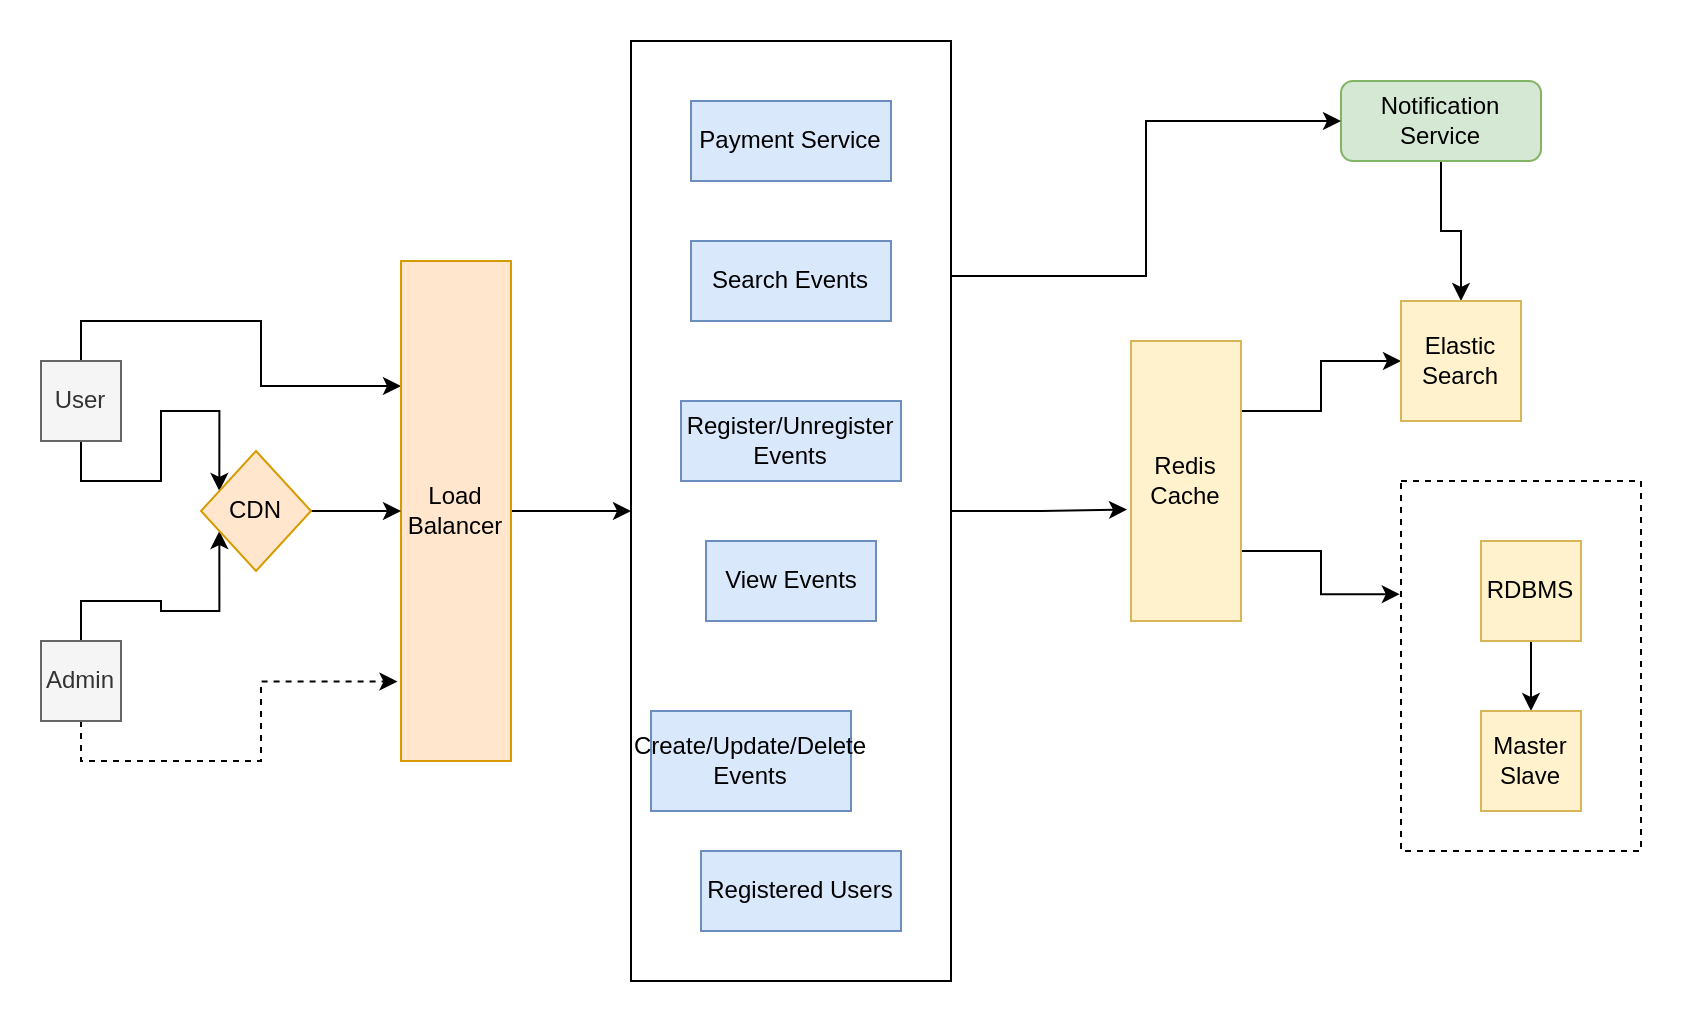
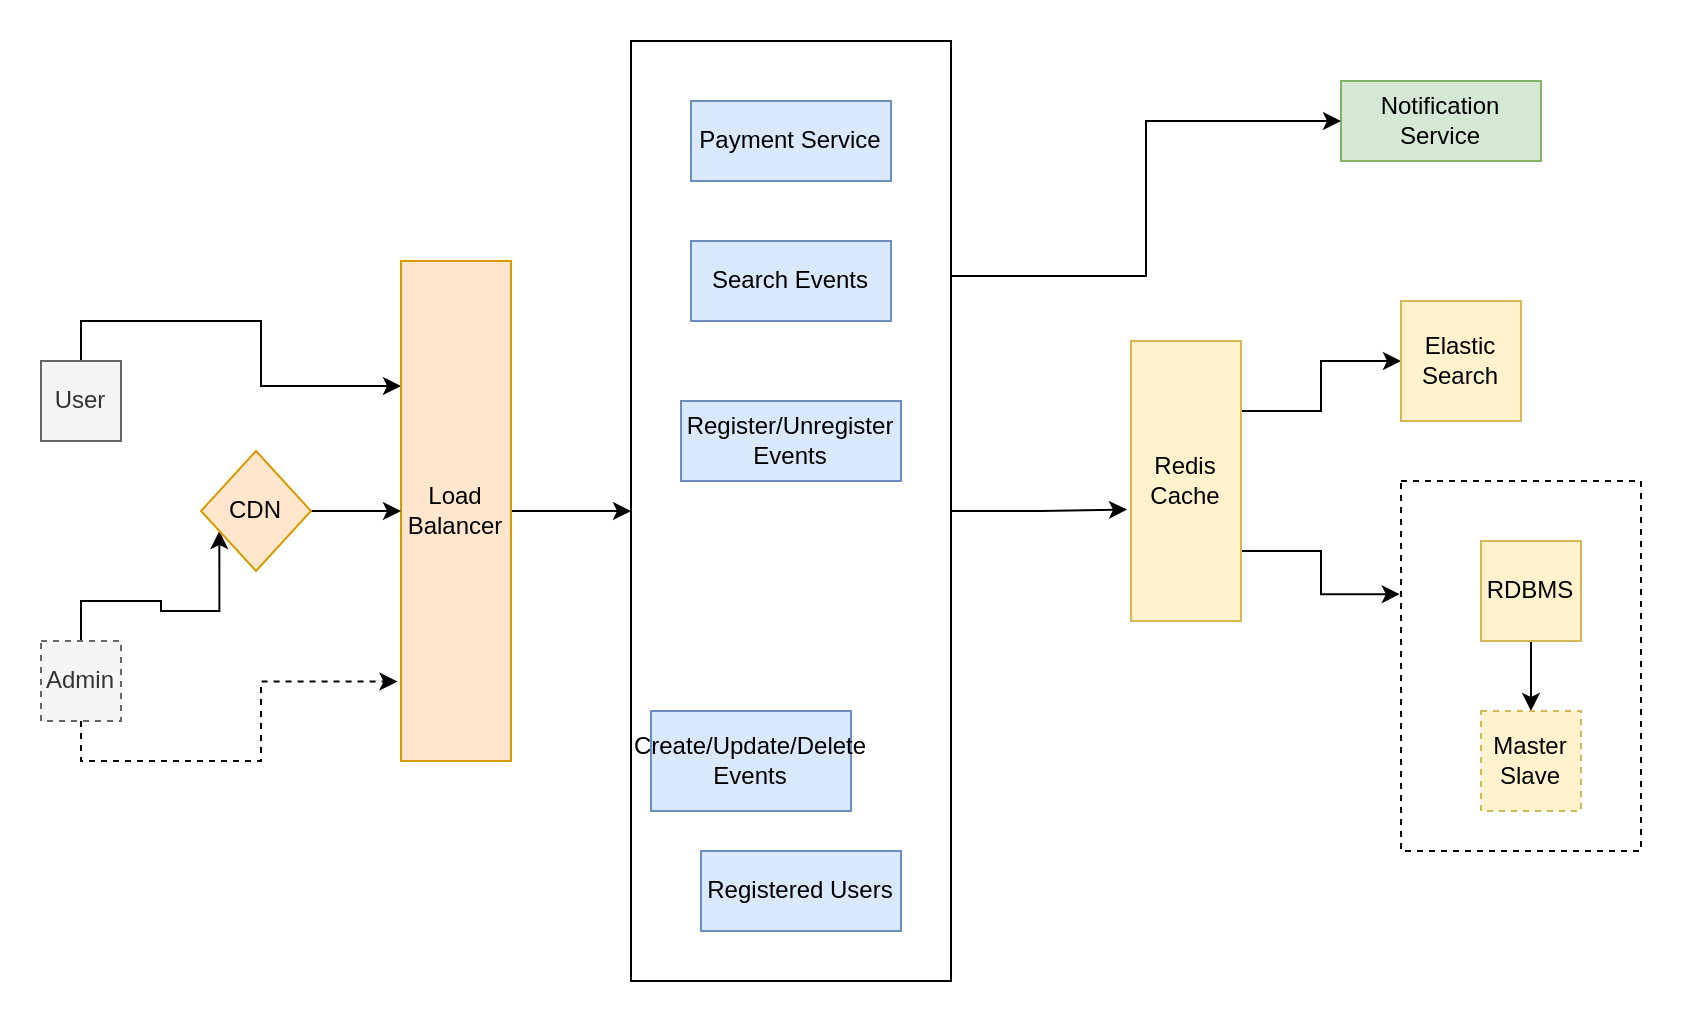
node "Notification Service": shape rounded rectangle -> rectangle
edge "Notification Service" -> "Elastic Search": removed
edge "User" -> "CDN": removed
node "View Events": removed
node "Admin": style solid -> dashed
node "Master Slave": style solid -> dashed
